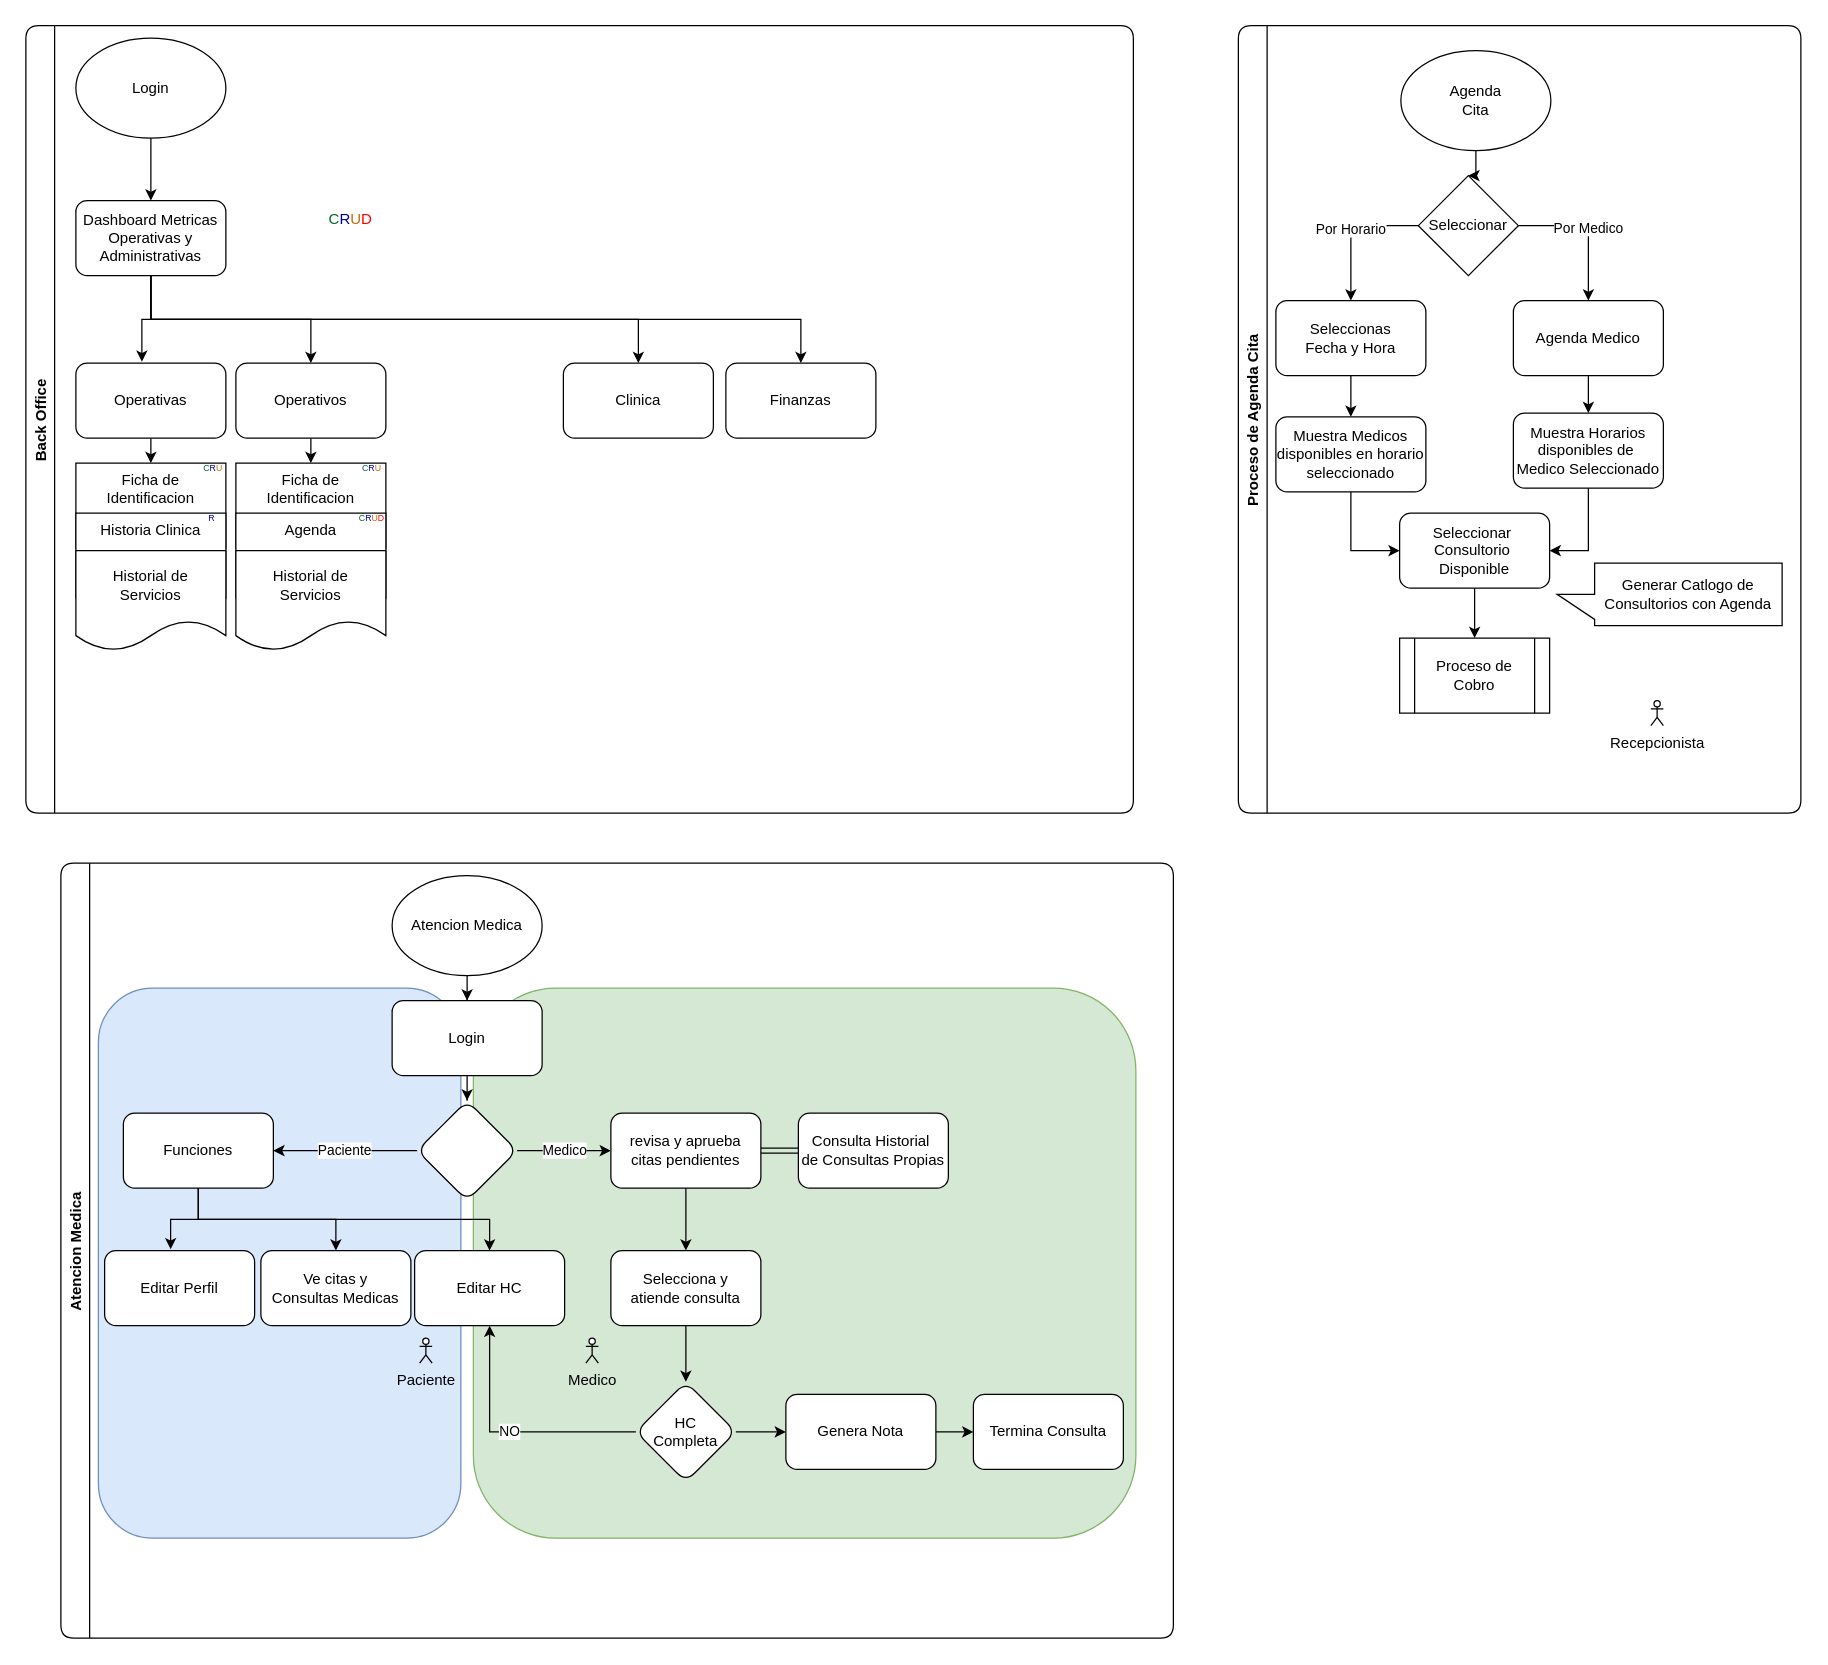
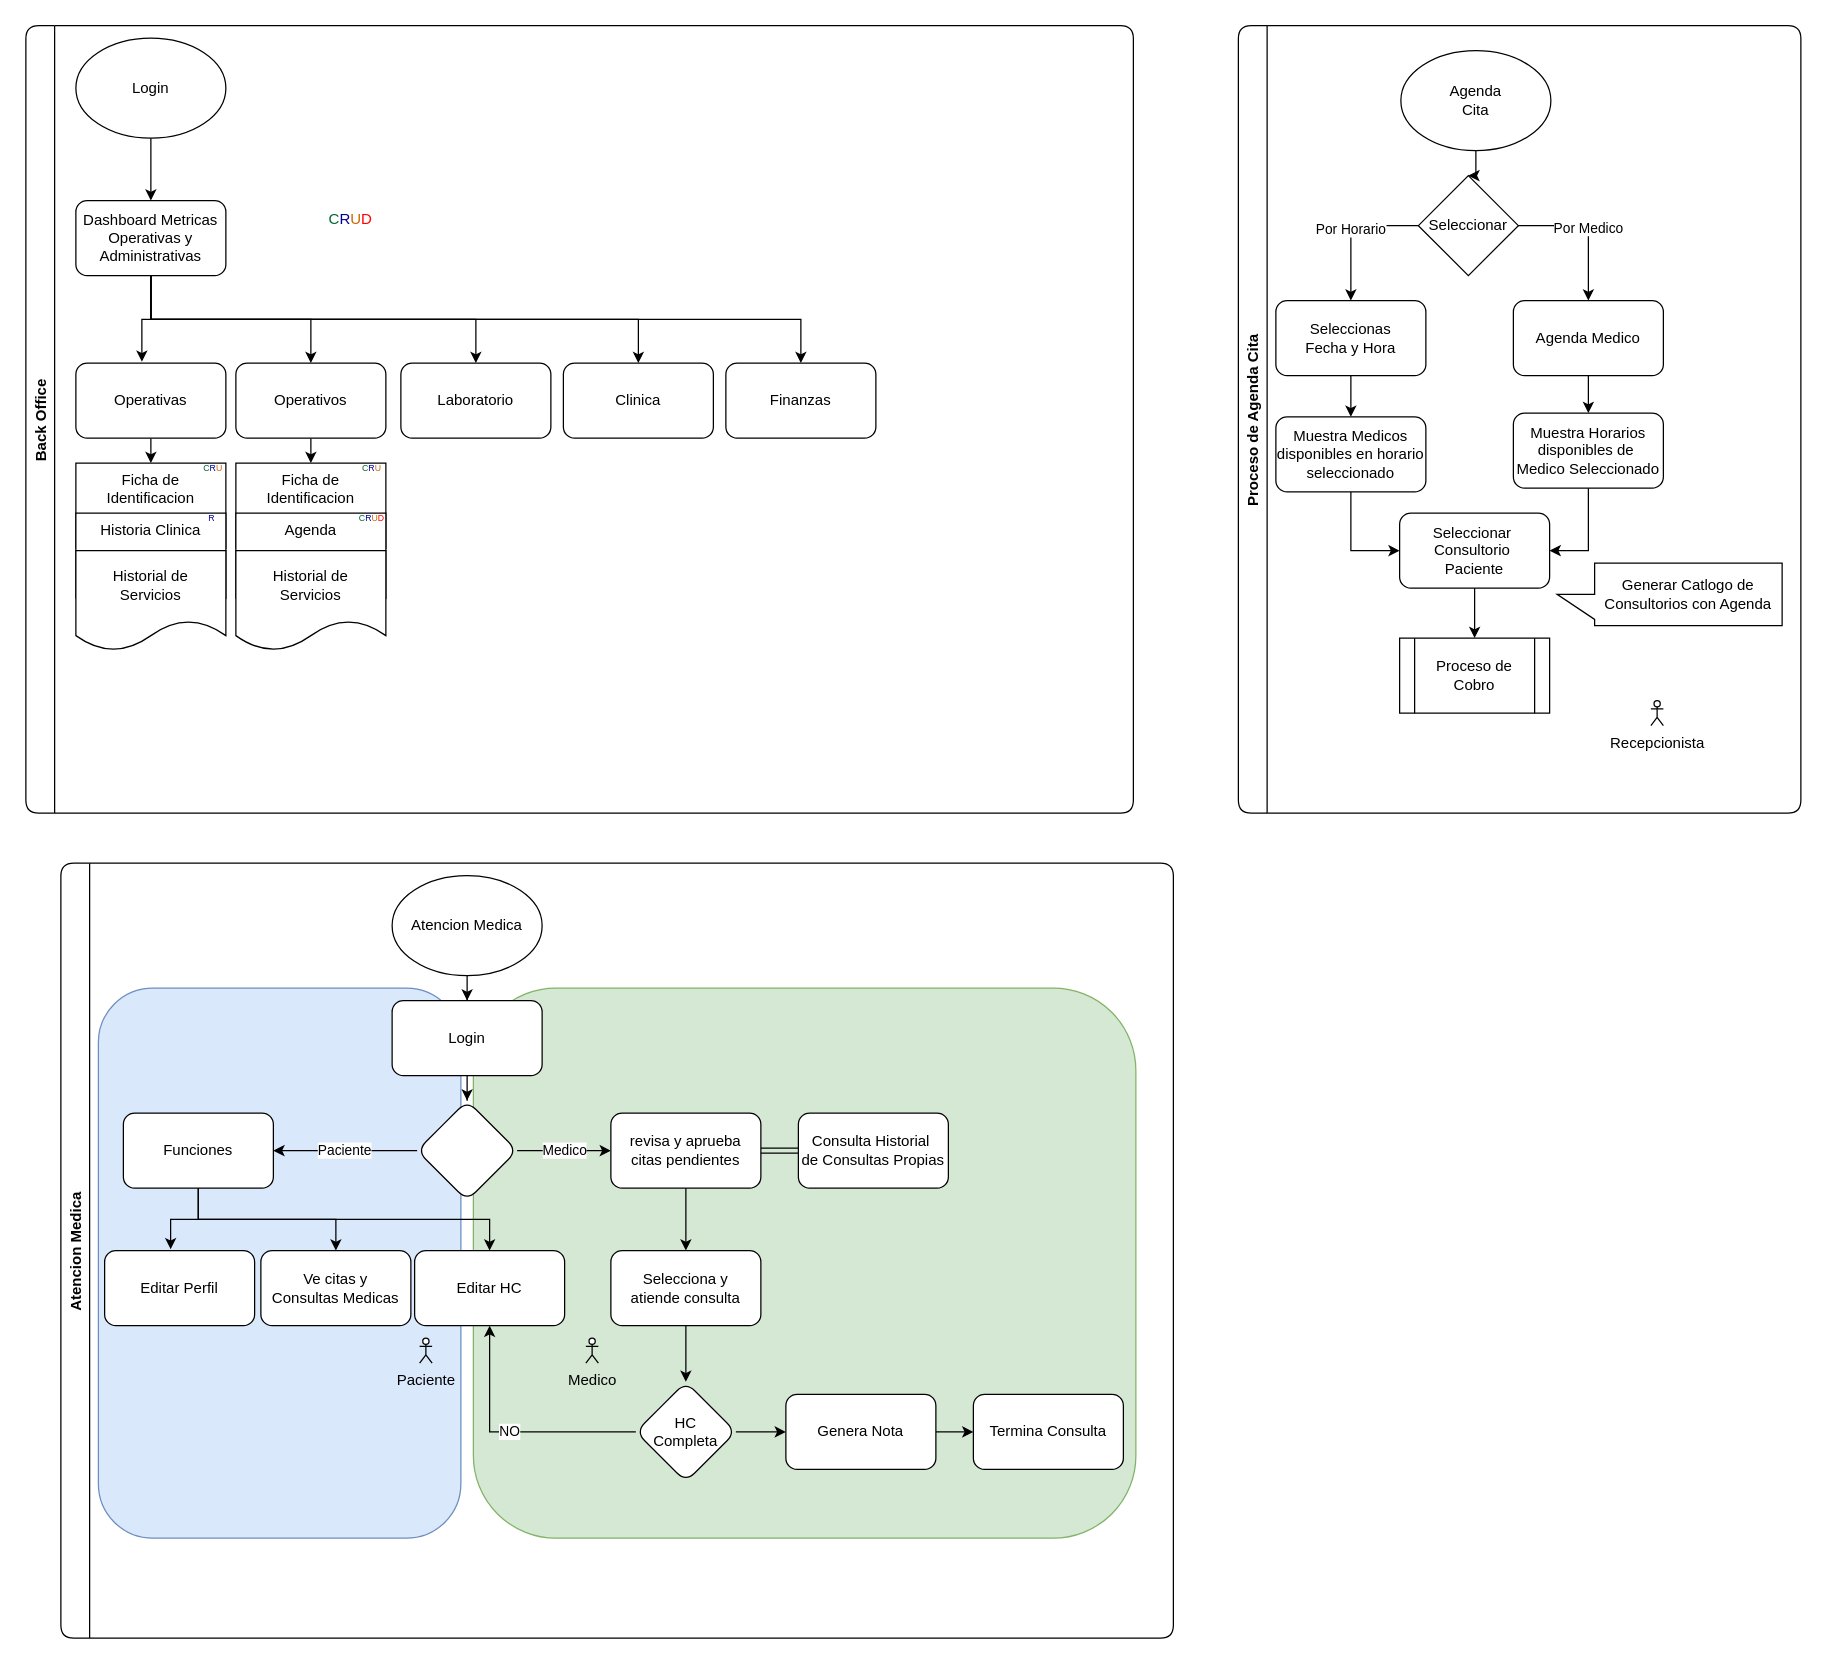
edge "Dashboard Metricas Operativas y Administrativas" -> "Laboratorio": added
node "Laboratorio": added
node "Seleccionar Consultorio Disponible": label "Seleccionar Consultorio Disponible" -> "Seleccionar Consultorio Paciente"
